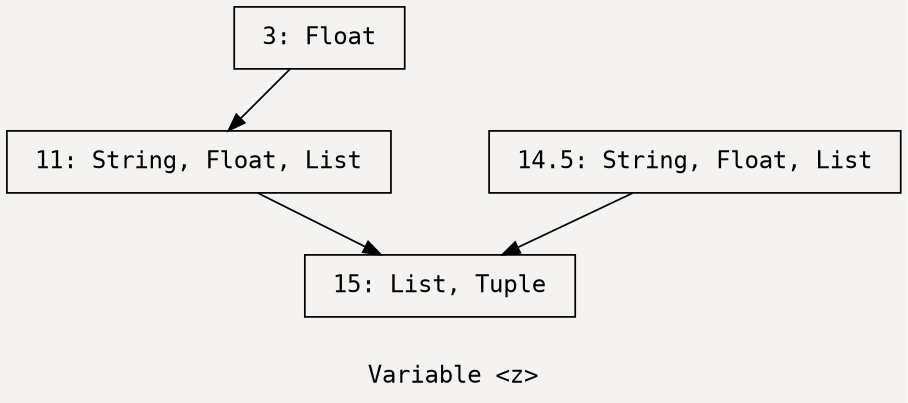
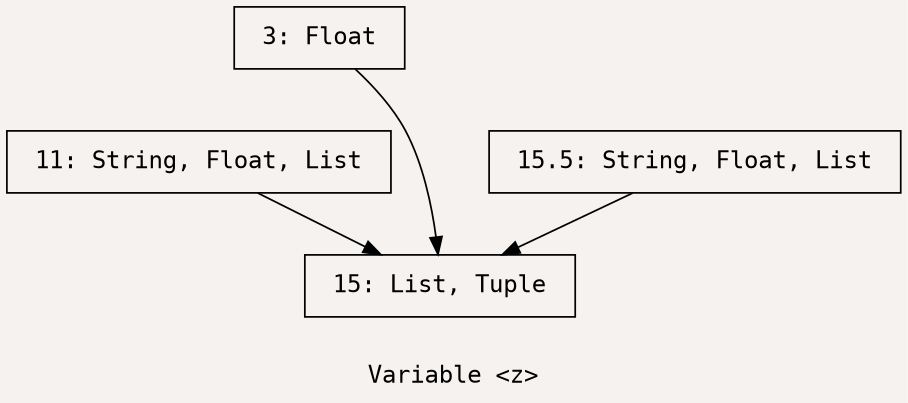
edge "3: Float" -> "11: String, Float, List": now "3: Float" -> "15: List, Tuple"
node "14.5: String, Float, List": label "14.5: String, Float, List" -> "15.5: String, Float, List"
